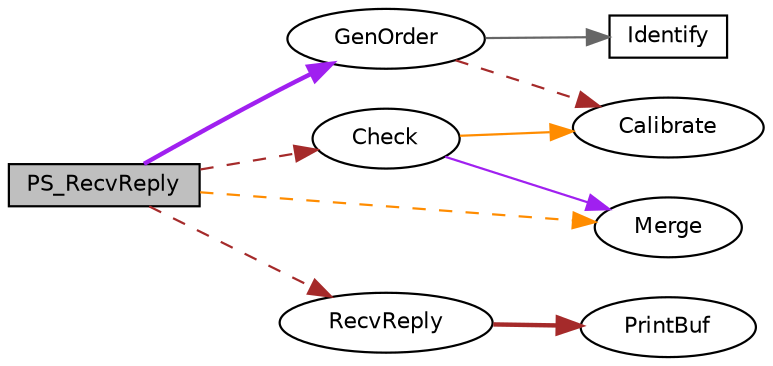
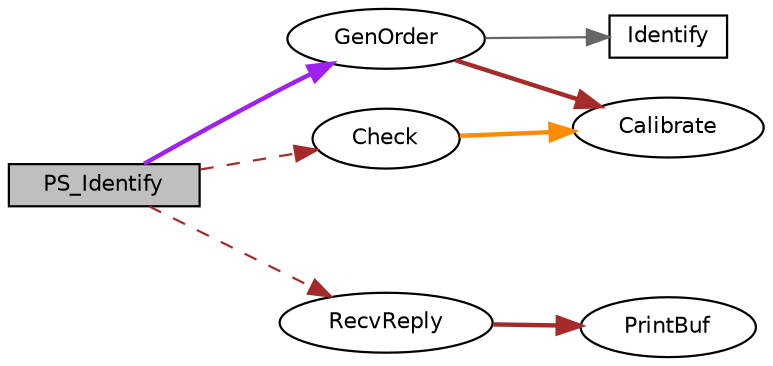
edge "GenOrder" -> "Calibrate": style dashed -> bold
edge "Check" -> "Calibrate": style solid -> bold
node "PS_RecvReply": label "PS_RecvReply" -> "PS_Identify"
node "Merge": removed
